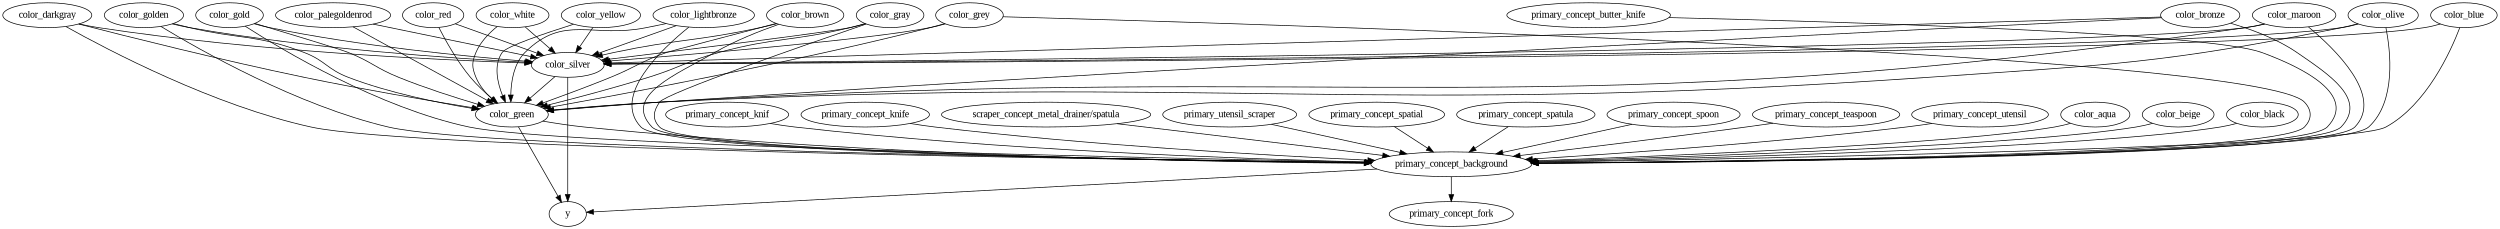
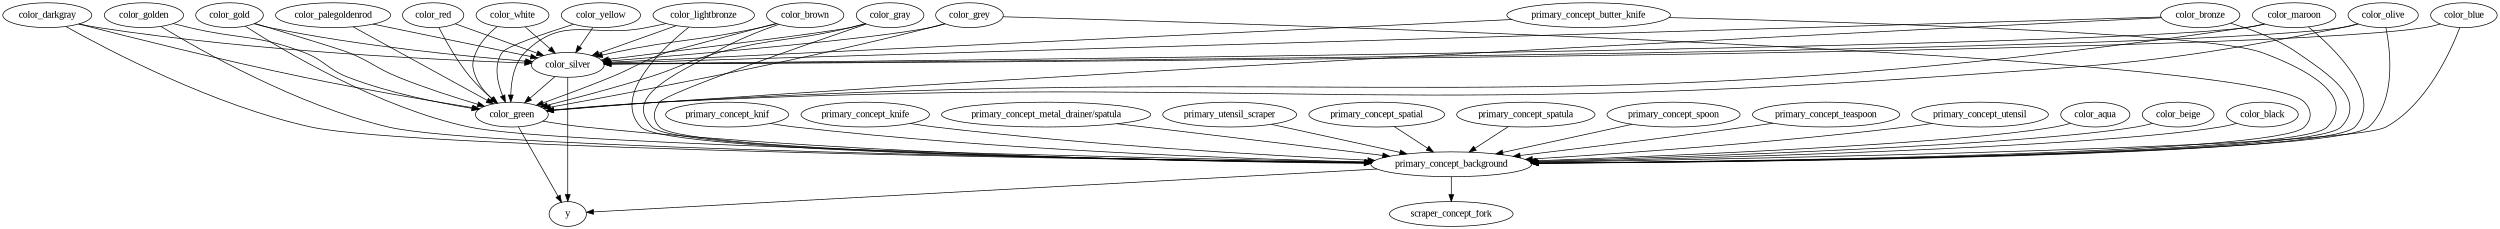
edge "color_golden" -> "color_silver": now "primary_concept_butter_knife" -> "color_silver"
node "scraper_concept_metal_drainer/spatula": label "scraper_concept_metal_drainer/spatula" -> "primary_concept_metal_drainer/spatula"
node "primary_concept_fork": label "primary_concept_fork" -> "scraper_concept_fork"
